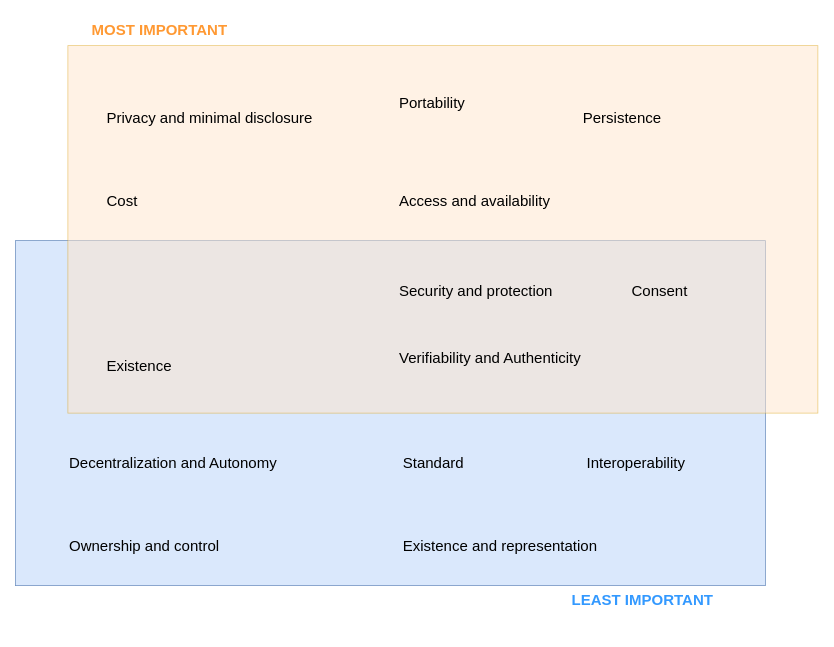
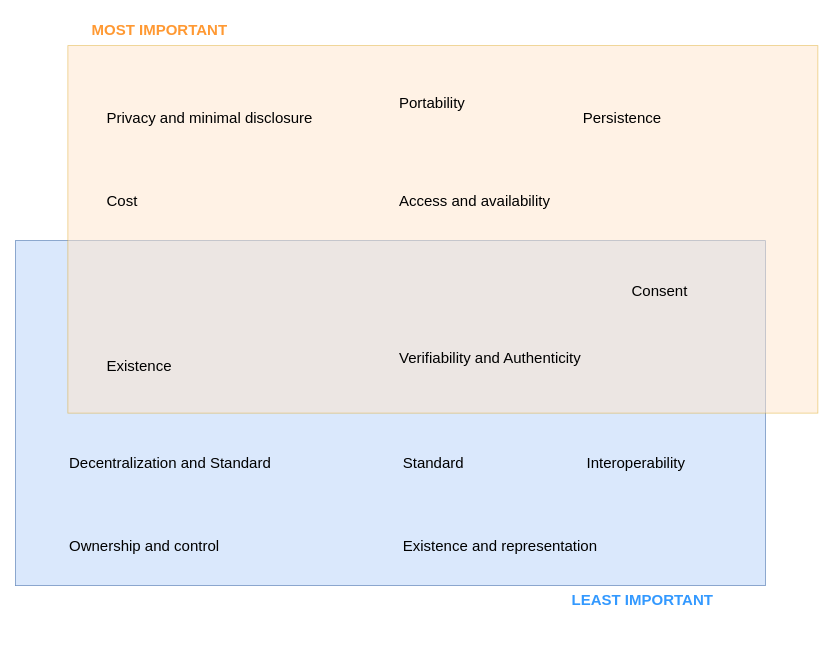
node "Security and protection": removed
node "Decentralization and Autonomy": label "Decentralization and Autonomy" -> "Decentralization and Standard"
